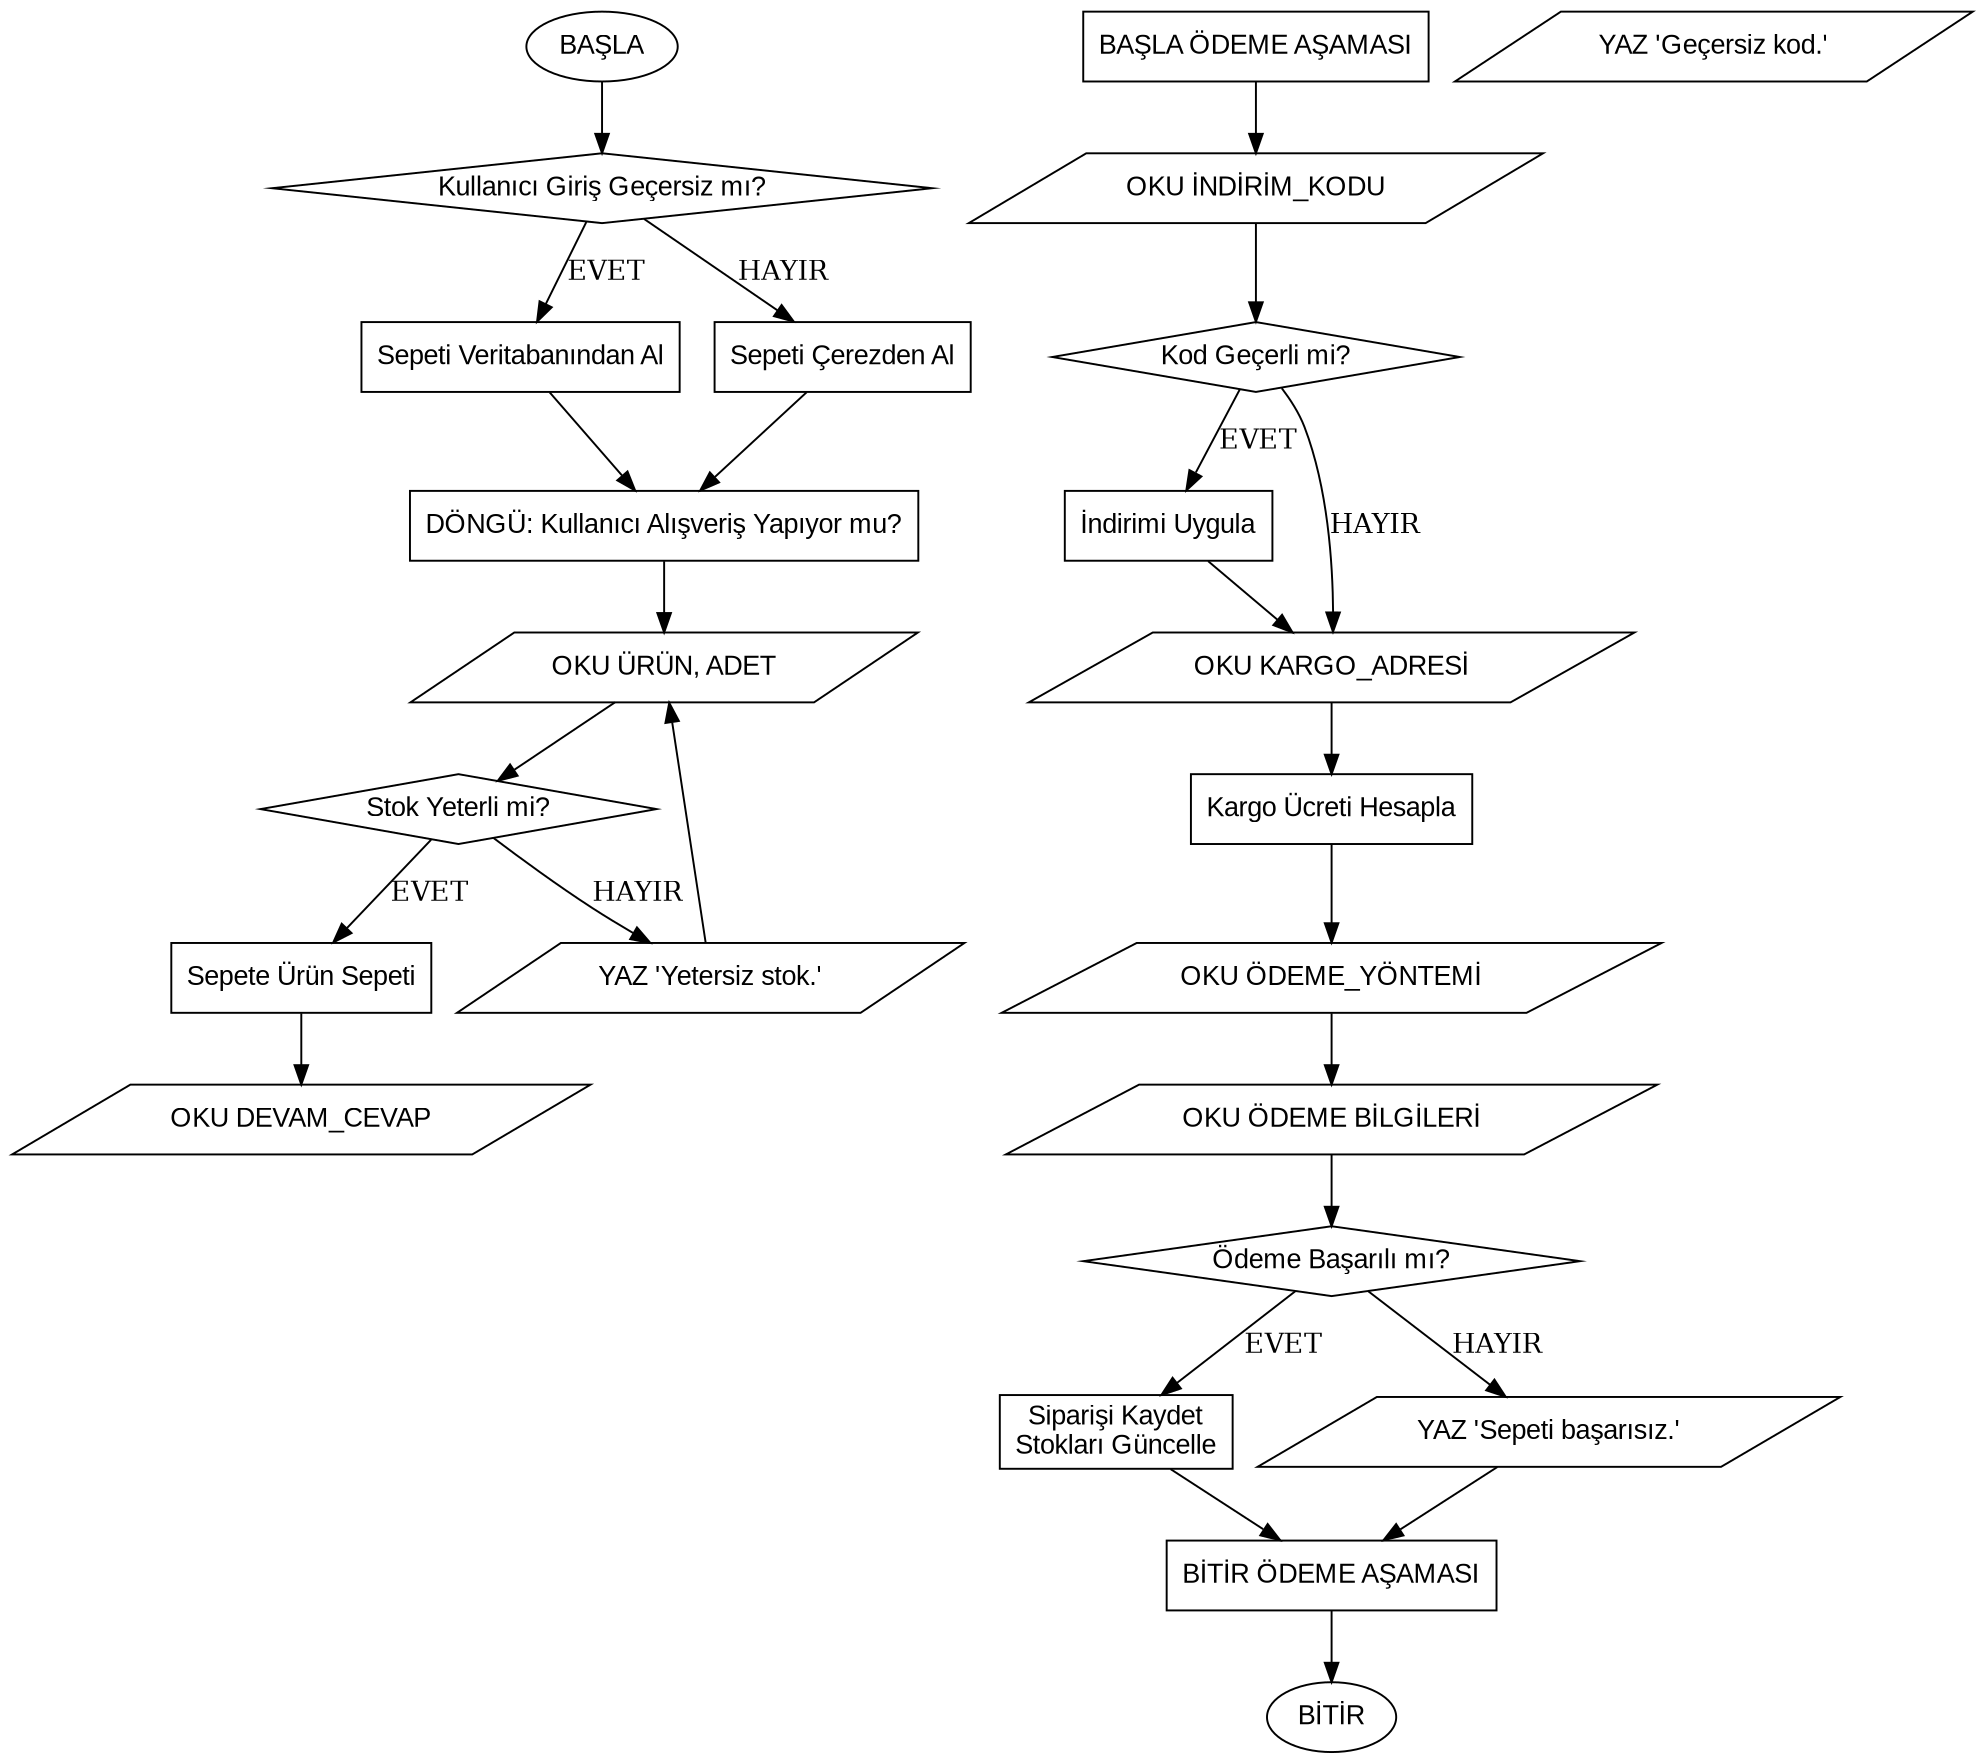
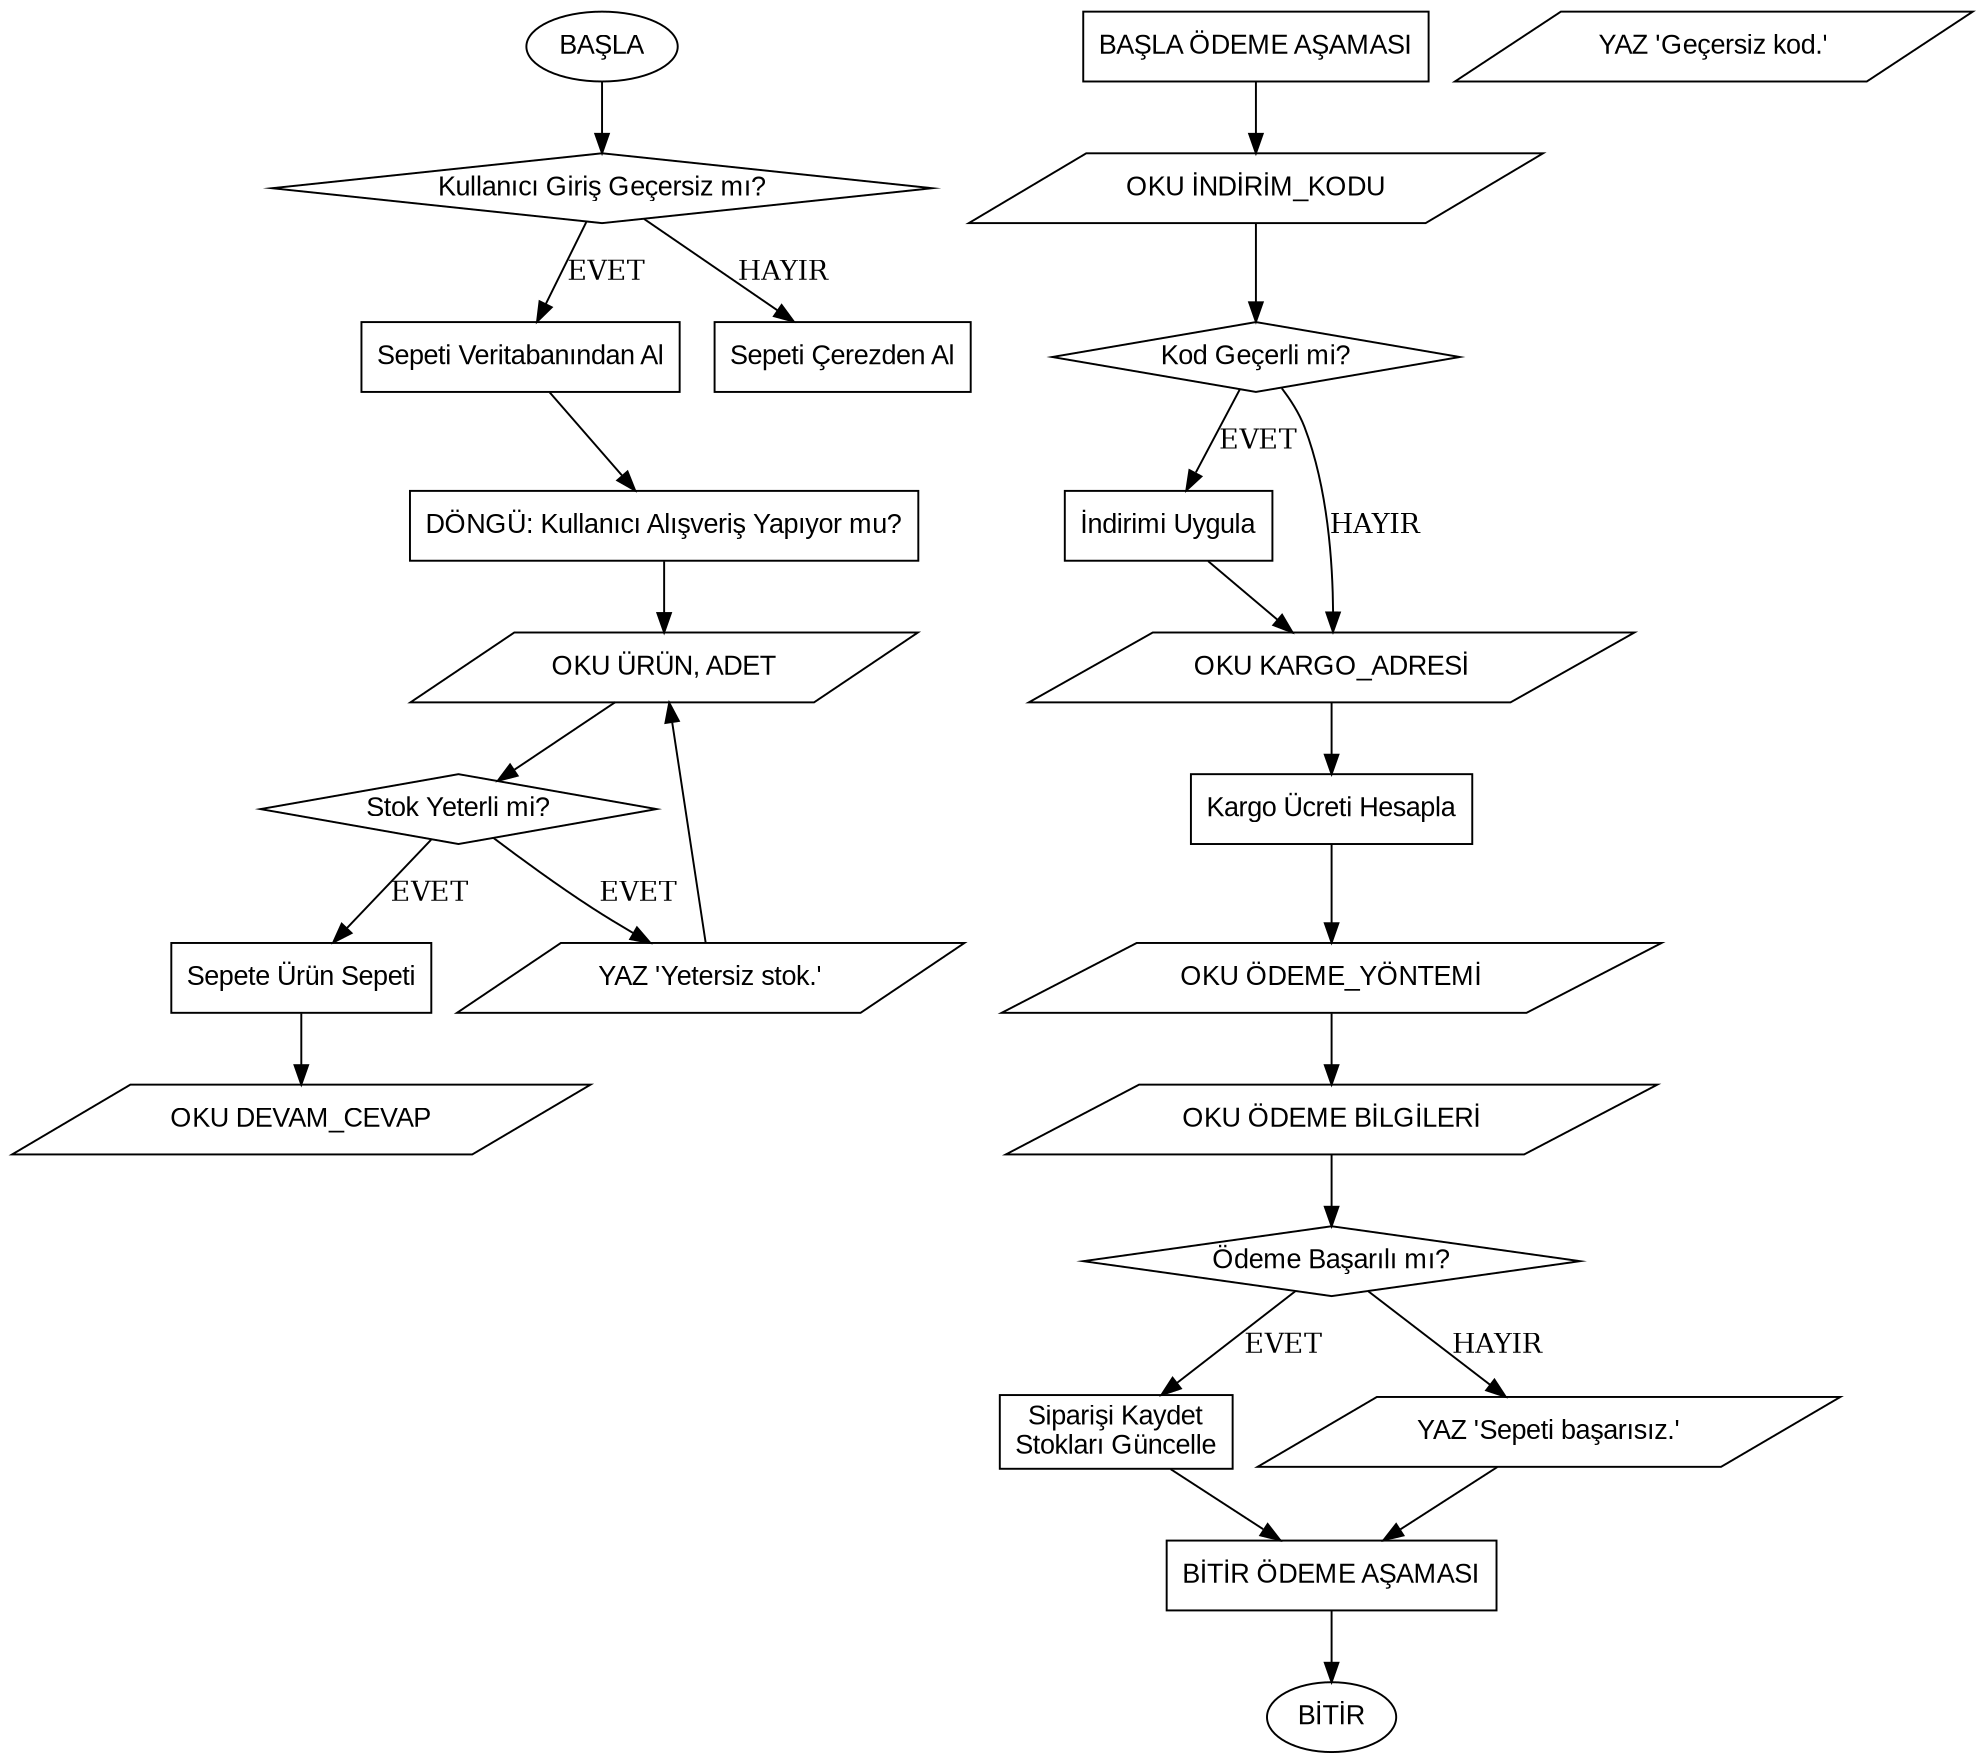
edge "Sepeti Çerezden Al" -> "DÖNGÜ: Kullanıcı Alışveriş Yapıyor mu?": removed
edge "Stok Yeterli mi?" -> "YAZ 'Yetersiz stok.'": label "HAYIR" -> "EVET"
